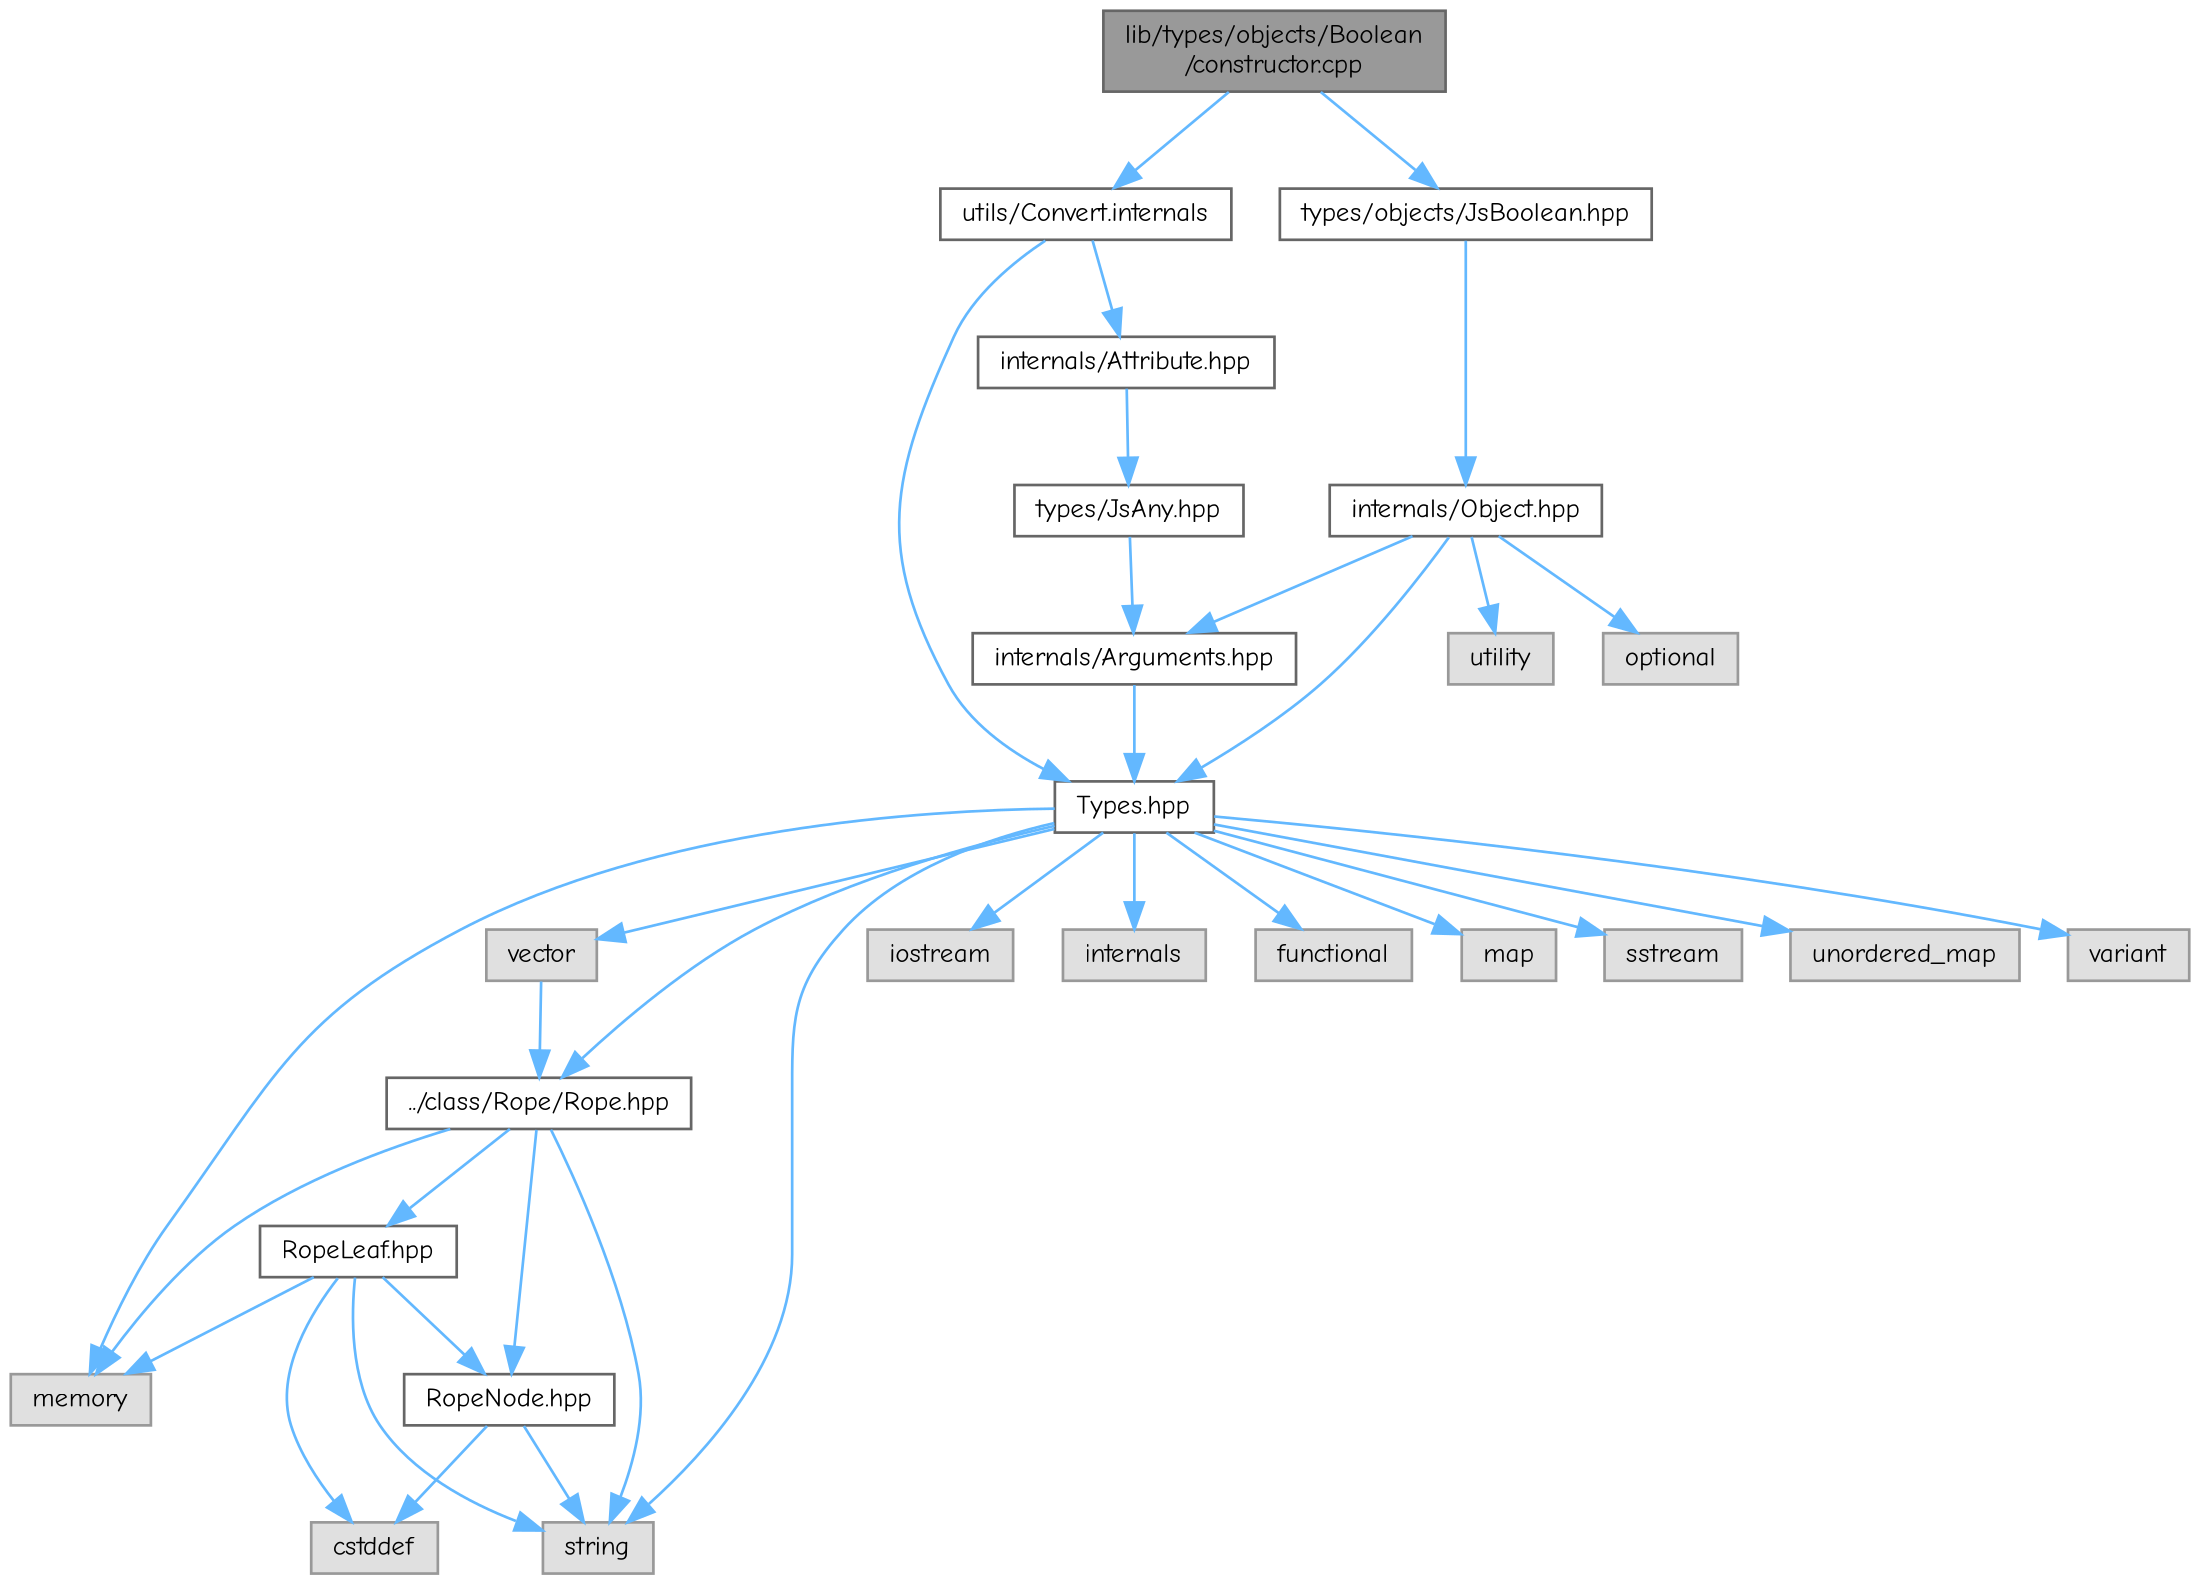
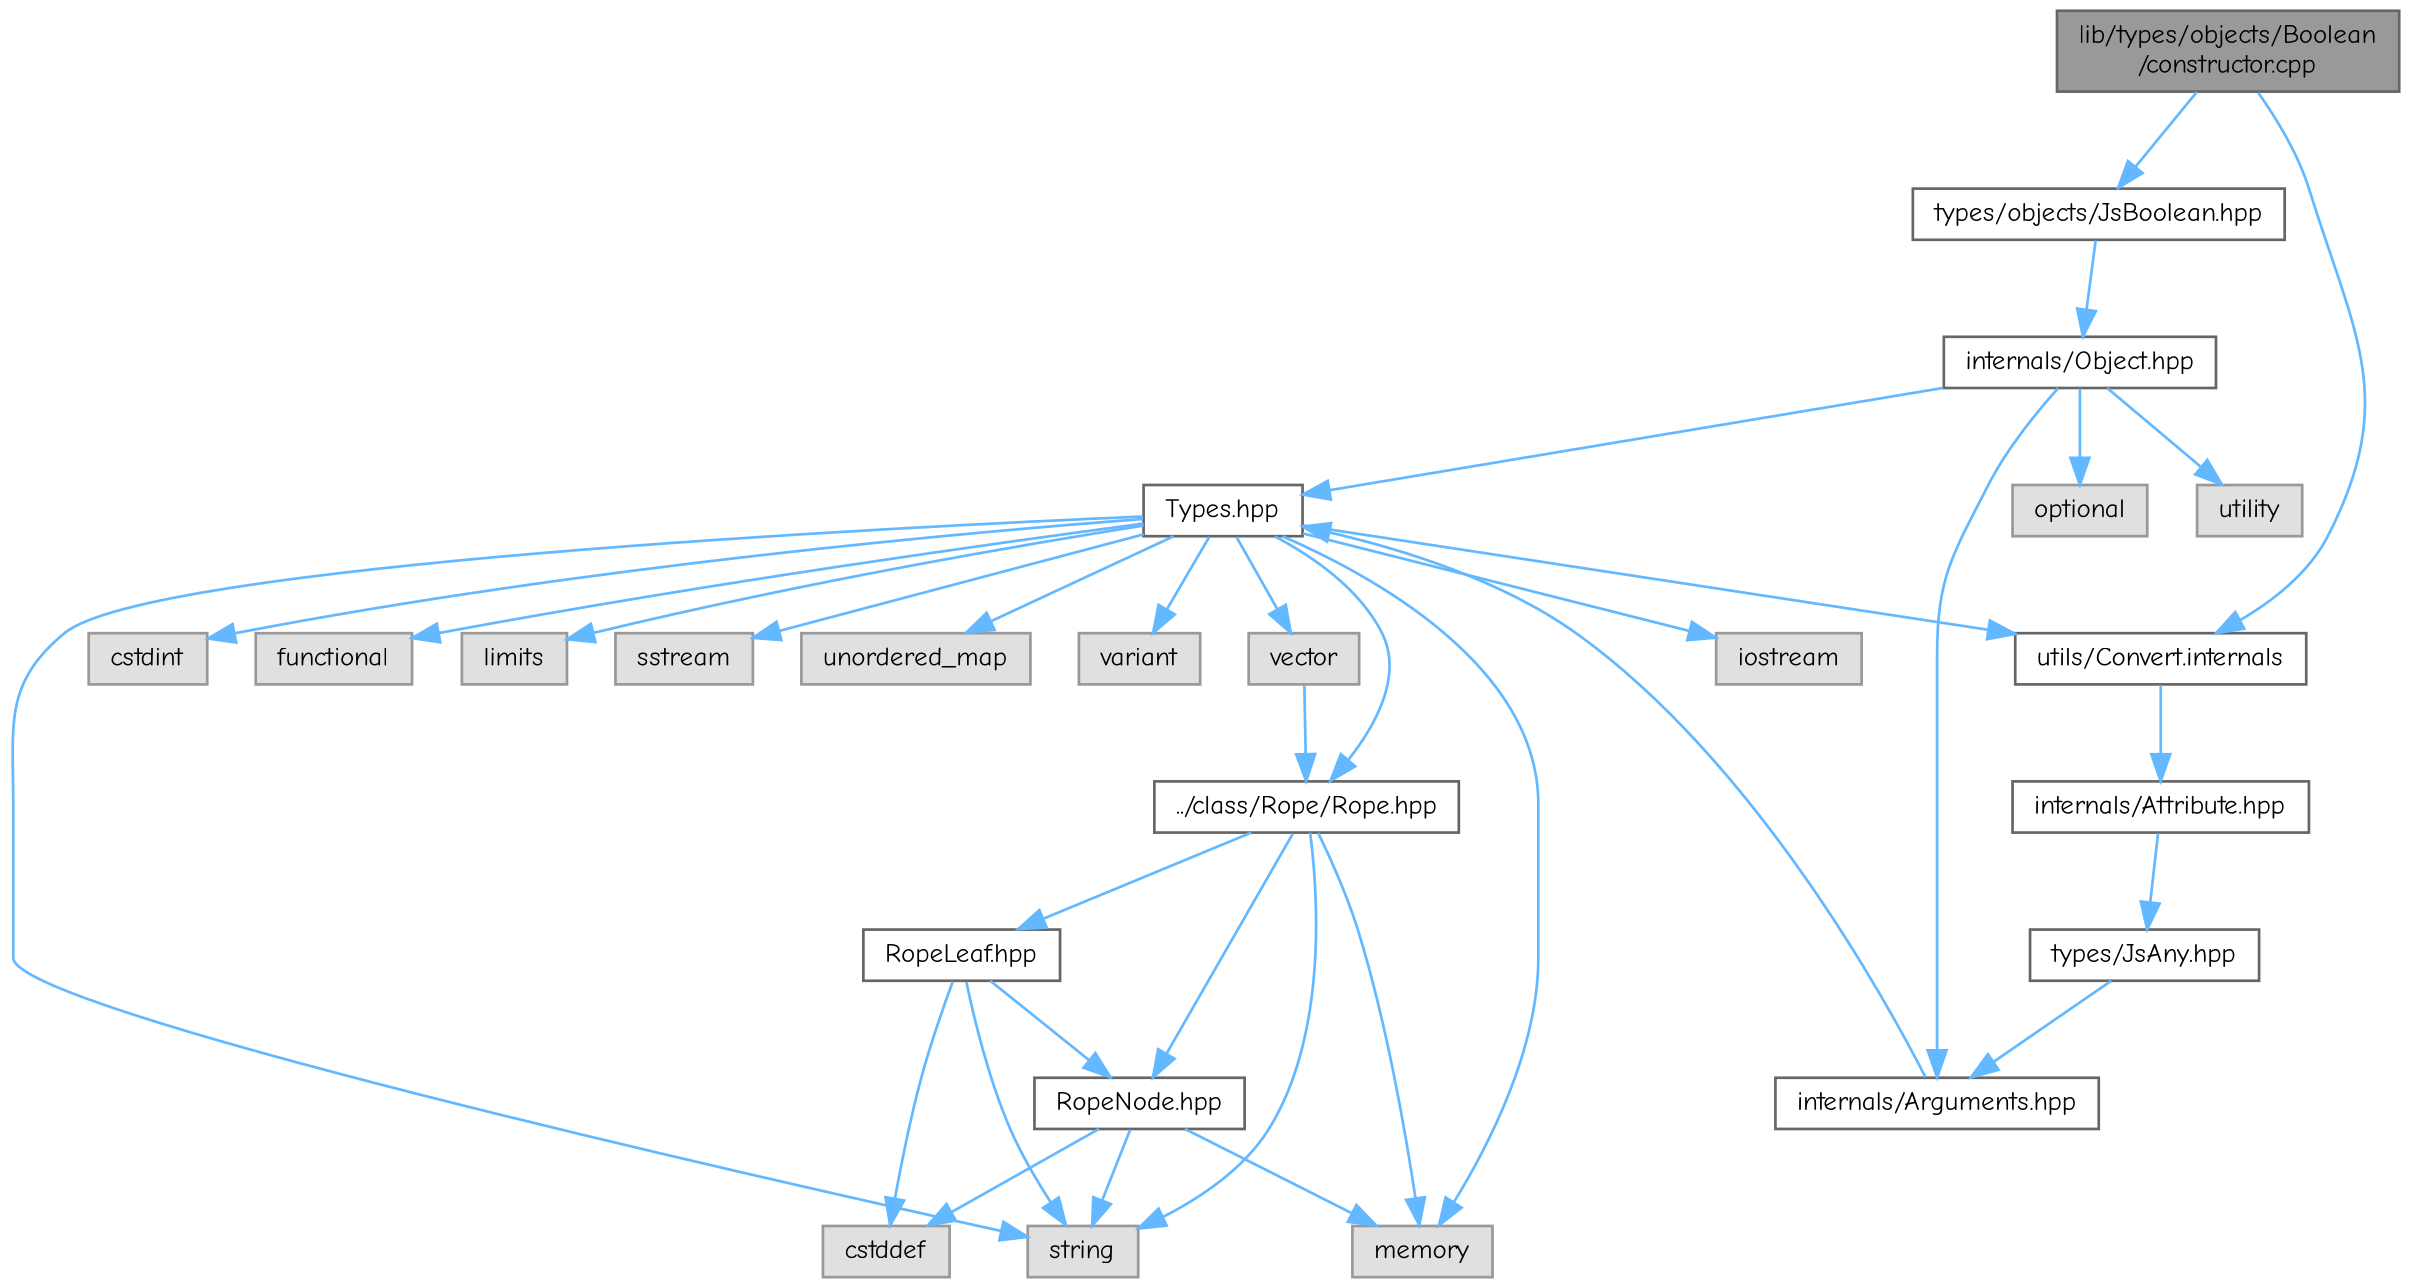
edge "utils/Convert.internals" -> "Types.hpp": reversed
node "internals": label "internals" -> "cstdint"
node "map": label "map" -> "limits"
edge "RopeLeaf.hpp" -> "memory": now "RopeNode.hpp" -> "memory"
